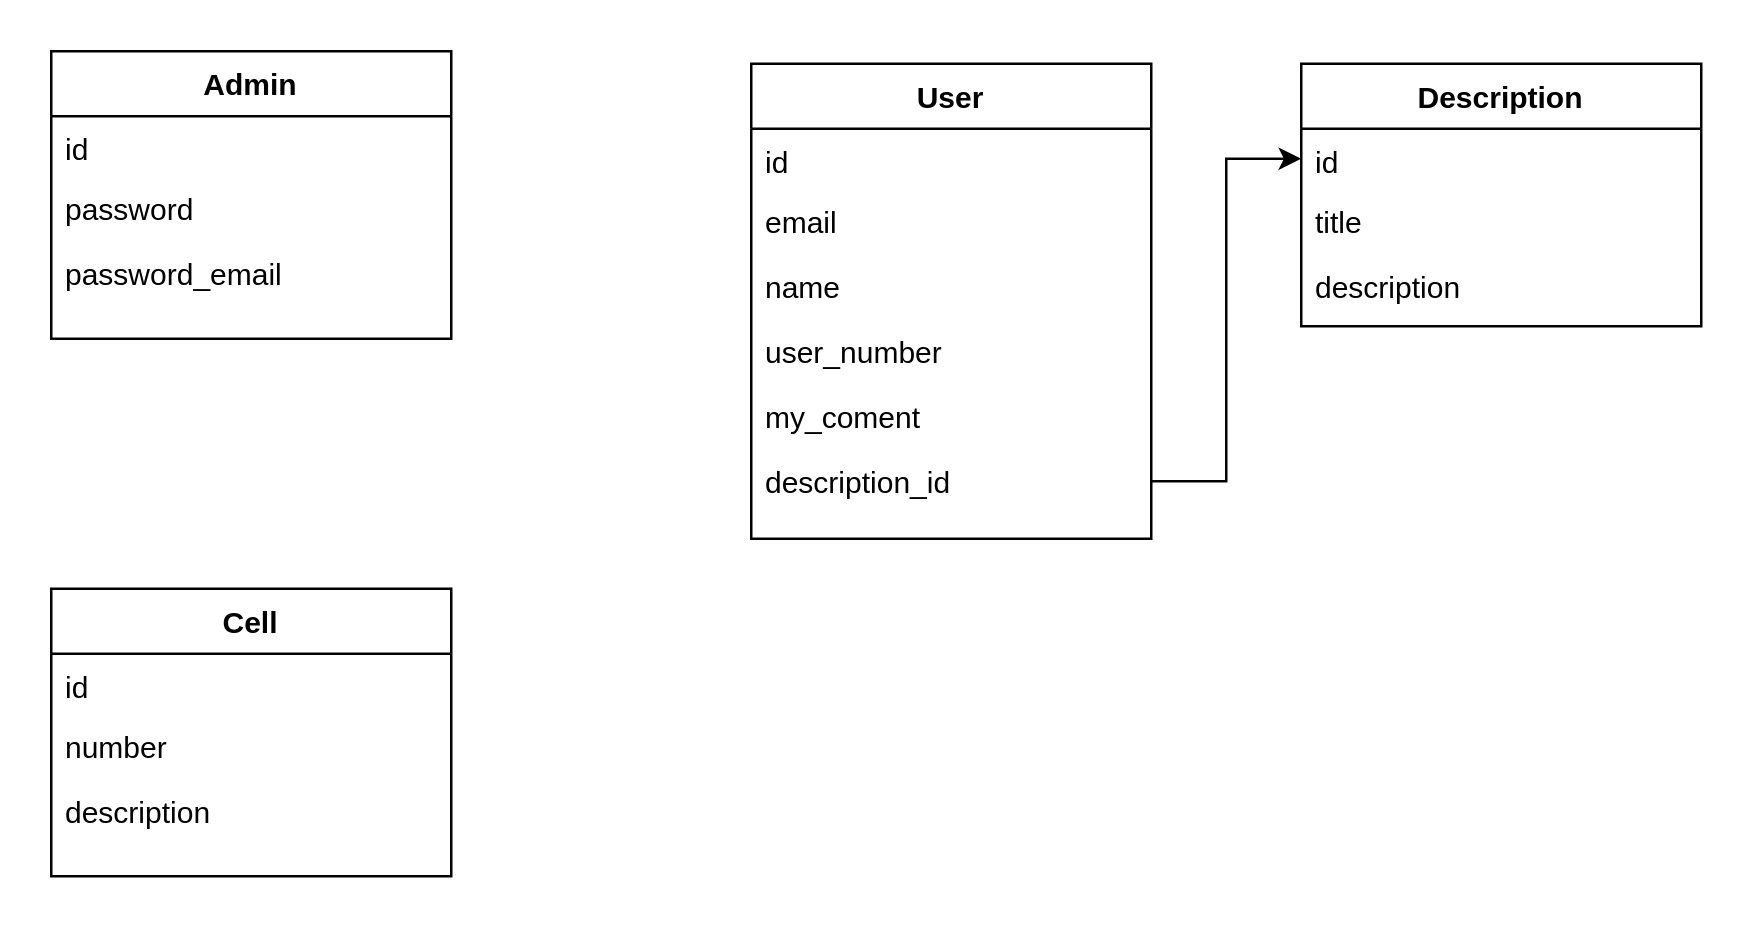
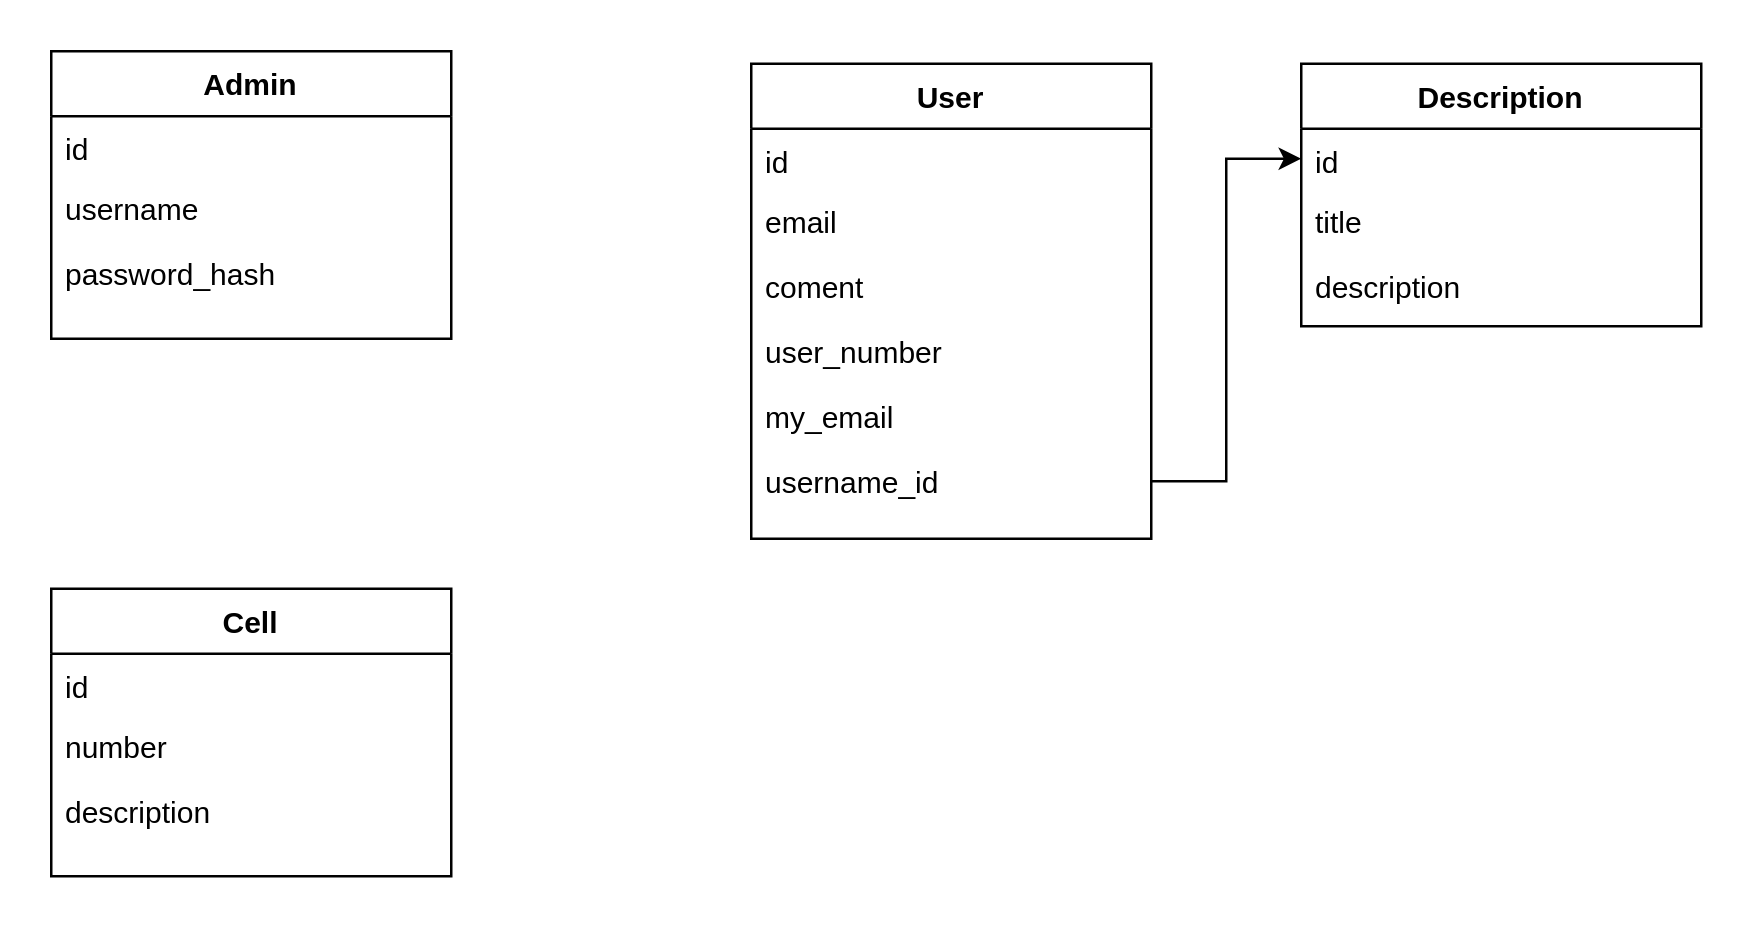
node "password": label "password" -> "username"
node "password_email": label "password_email" -> "password_hash"
node "name": label "name" -> "coment"
node "my_coment": label "my_coment" -> "my_email"
node "description_id": label "description_id" -> "username_id"
